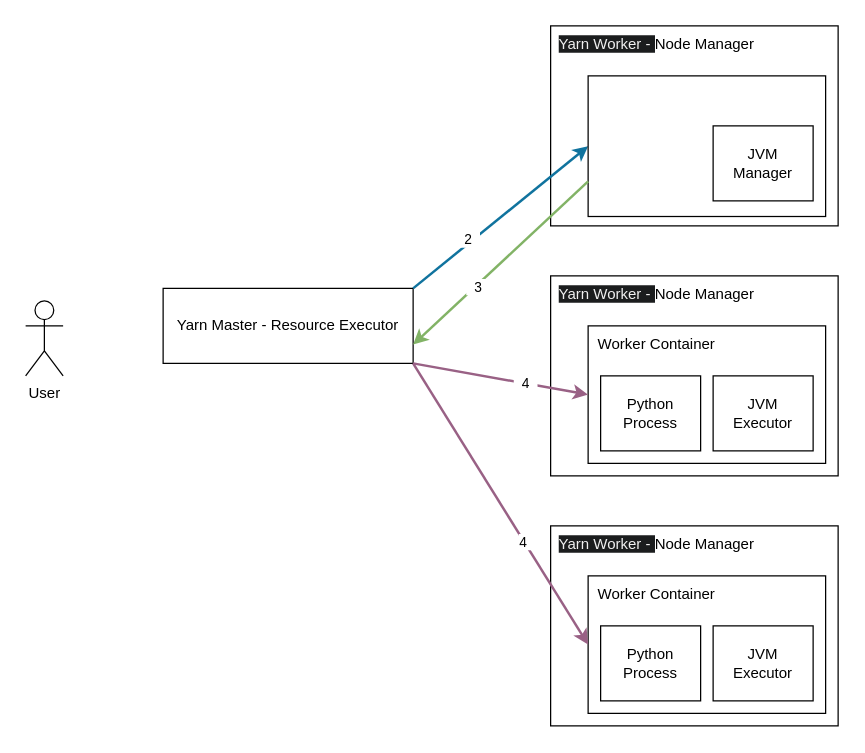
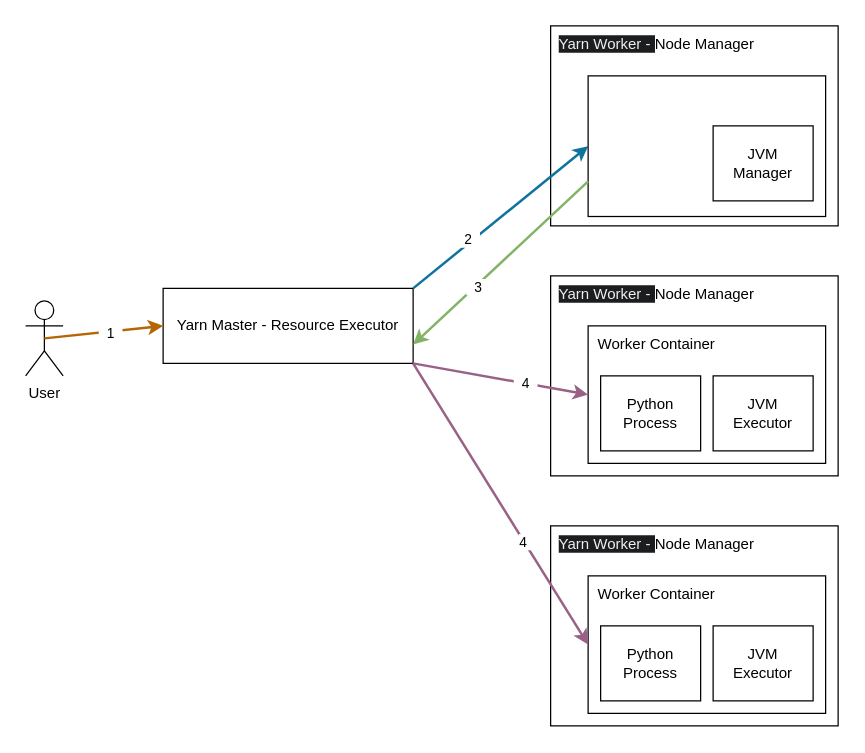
edge "User" -> "Yarn Master - Resource Executor": added, label "1"
